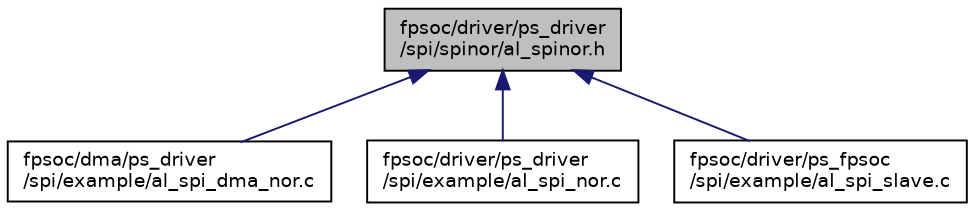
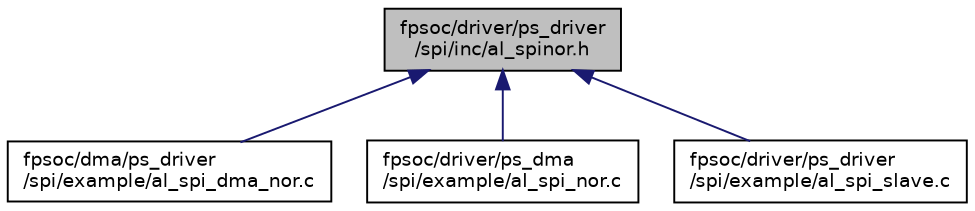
node "fpsoc/driver/ps_driver /spi/spinor/al_spinor.h": label "fpsoc/driver/ps_driver /spi/spinor/al_spinor.h" -> "fpsoc/driver/ps_driver /spi/inc/al_spinor.h"
node "fpsoc/driver/ps_driver /spi/example/al_spi_nor.c": label "fpsoc/driver/ps_driver /spi/example/al_spi_nor.c" -> "fpsoc/driver/ps_dma /spi/example/al_spi_nor.c"
node "fpsoc/driver/ps_fpsoc /spi/example/al_spi_slave.c": label "fpsoc/driver/ps_fpsoc /spi/example/al_spi_slave.c" -> "fpsoc/driver/ps_driver /spi/example/al_spi_slave.c"
